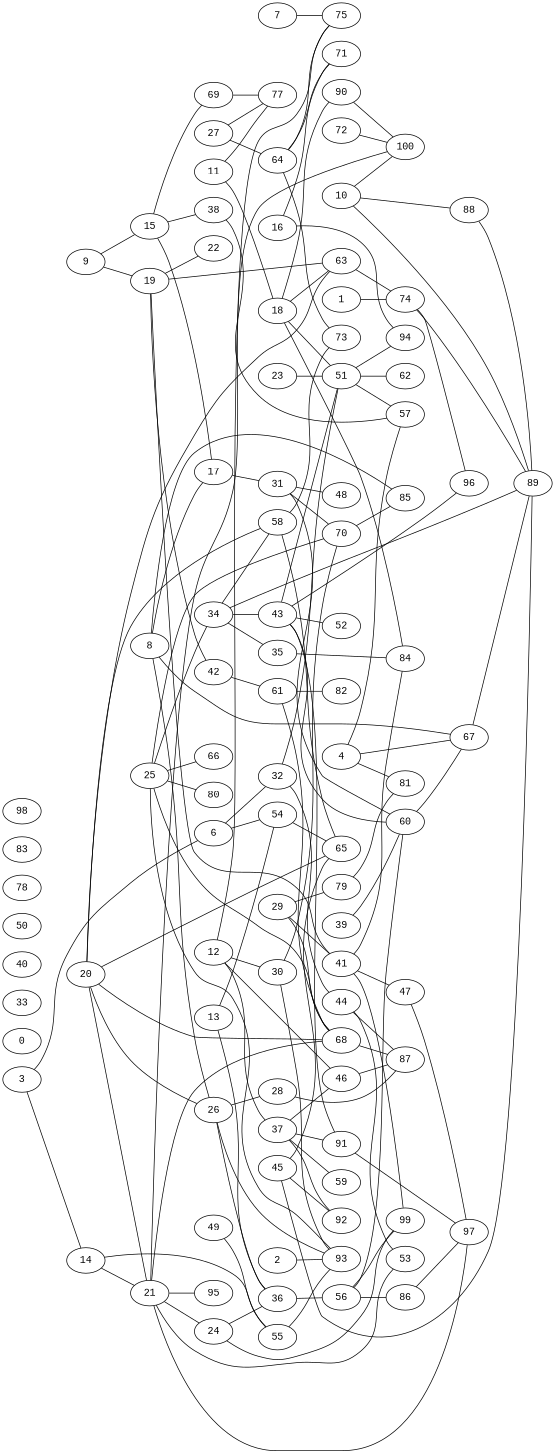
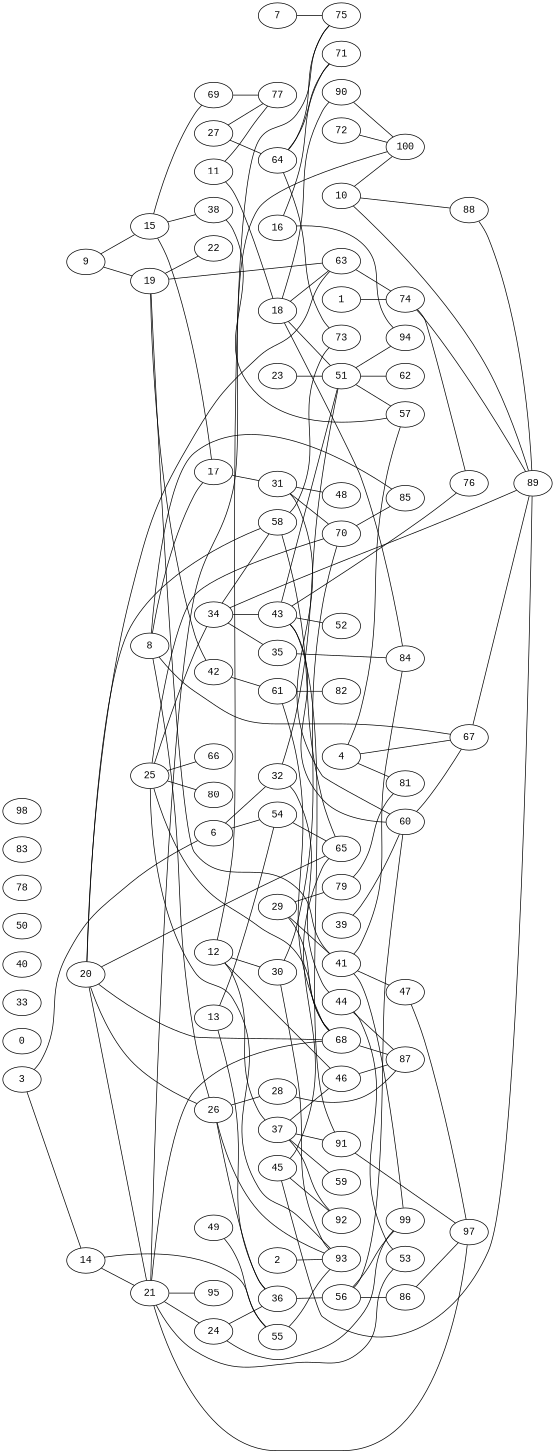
node "96": label "96" -> "76"
